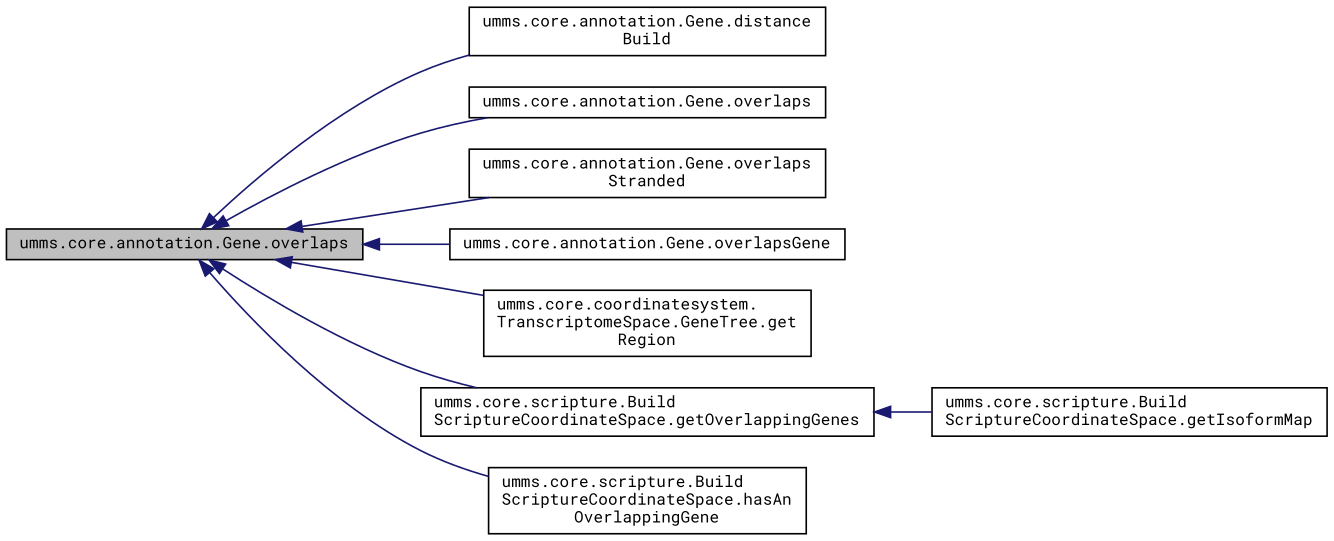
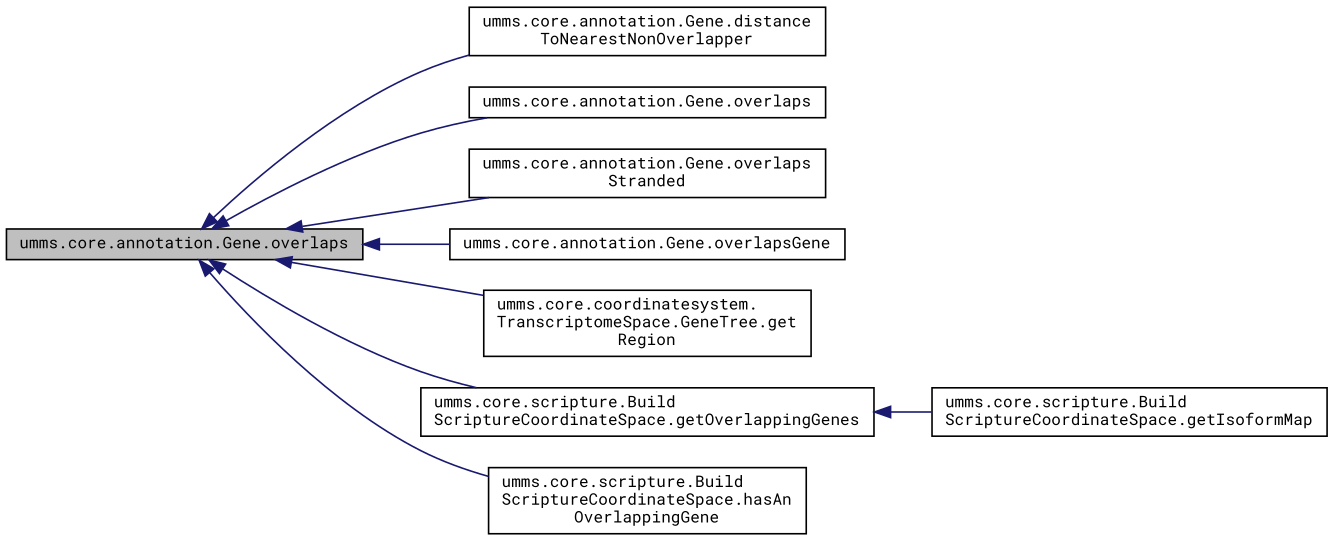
node "umms.core.annotation.Gene.distance Build": label "umms.core.annotation.Gene.distance Build" -> "umms.core.annotation.Gene.distance ToNearestNonOverlapper"
